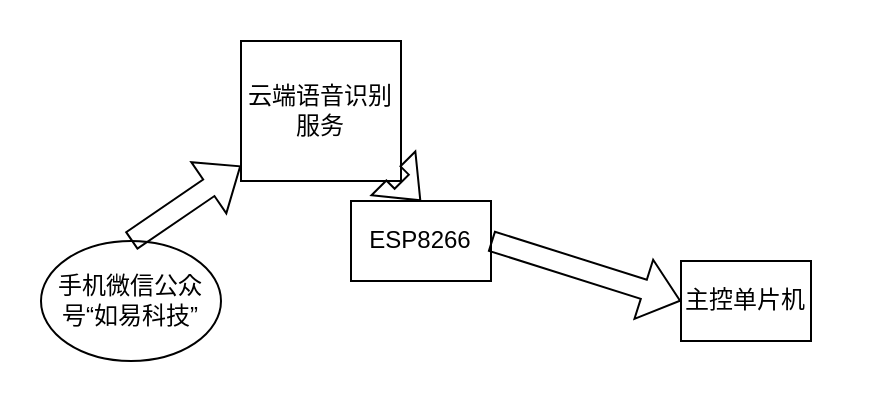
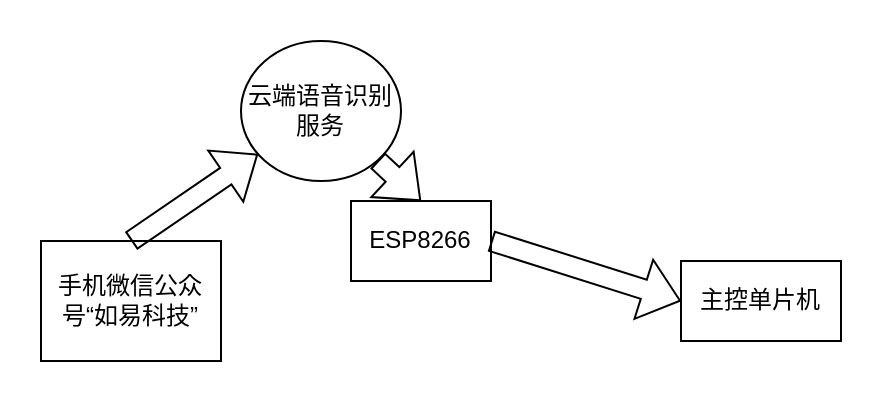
node "云端语音识别服务": shape rectangle -> ellipse
node "手机微信公众号“如易科技”": shape ellipse -> rectangle
node "主控单片机": size 130x80 -> 160x80
